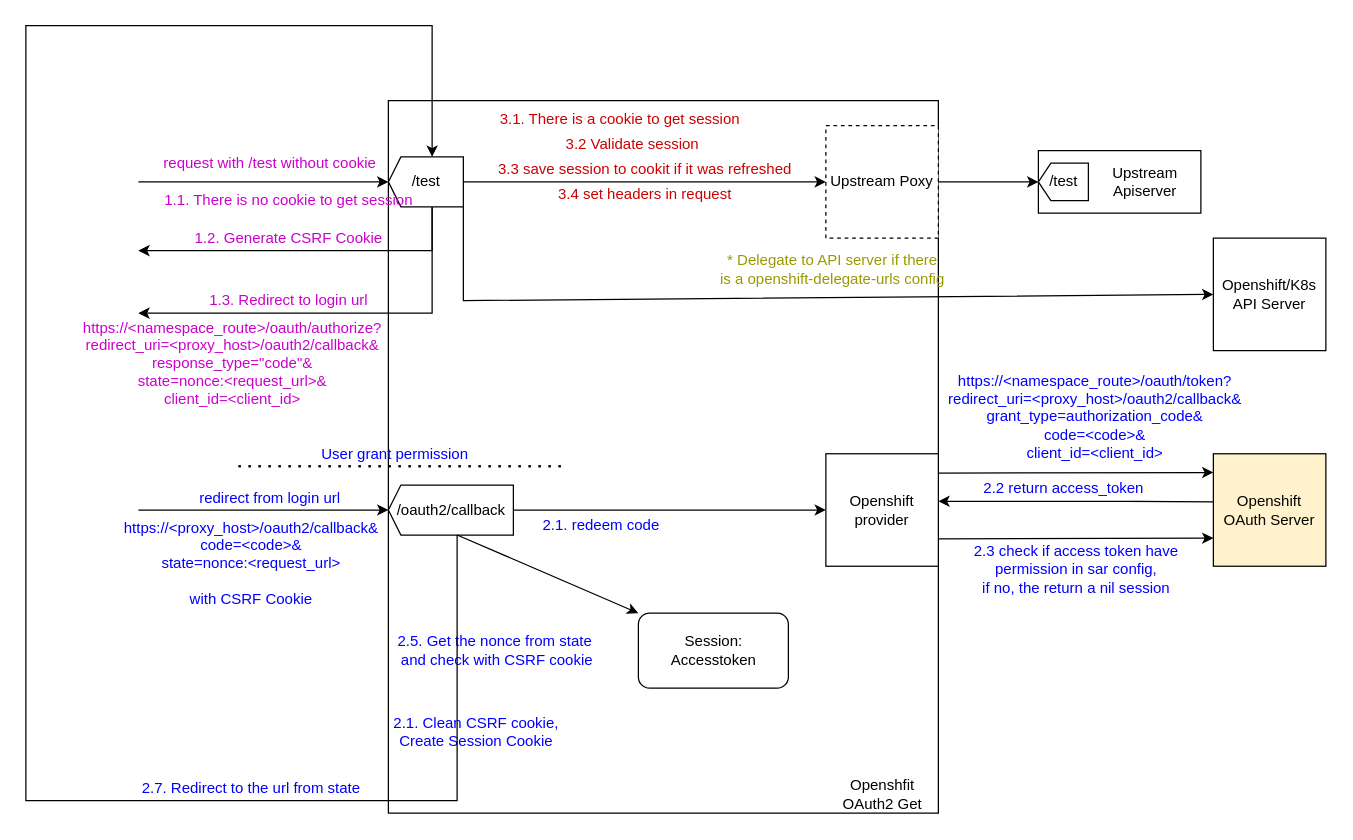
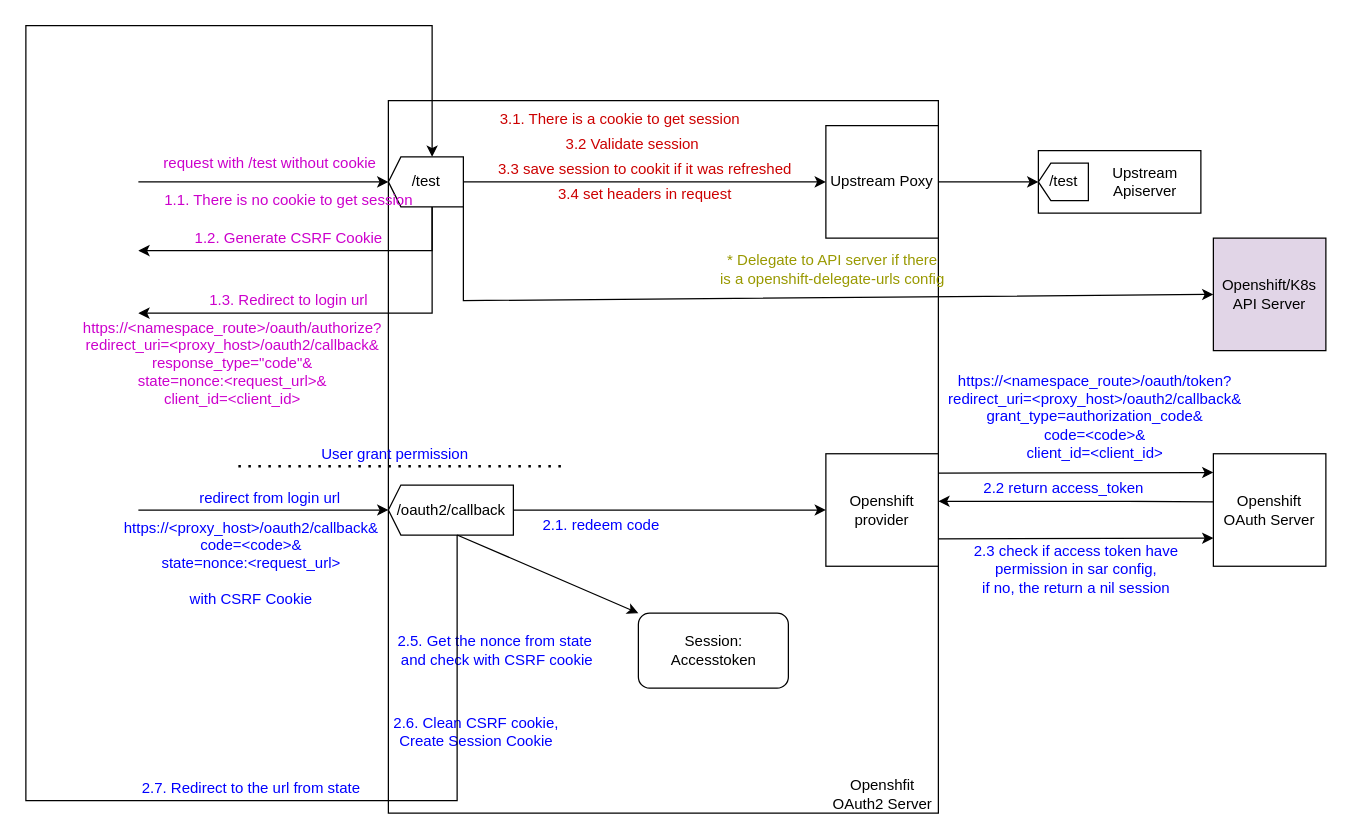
node "Upstream Poxy": style dashed -> solid
node "Openshift/K8s API Server": fillcolor #ffffff -> #e1d5e7
node "Openshift OAuth Server": fillcolor #fff2cc -> #ffffff
node "2.1. Clean CSRF cookie, Create Session Cookie": label "2.1. Clean CSRF cookie, Create Session Cookie" -> "2.6. Clean CSRF cookie, Create Session Cookie"
node "Openshfit OAuth2 Get": label "Openshfit OAuth2 Get" -> "Openshfit OAuth2 Server"
